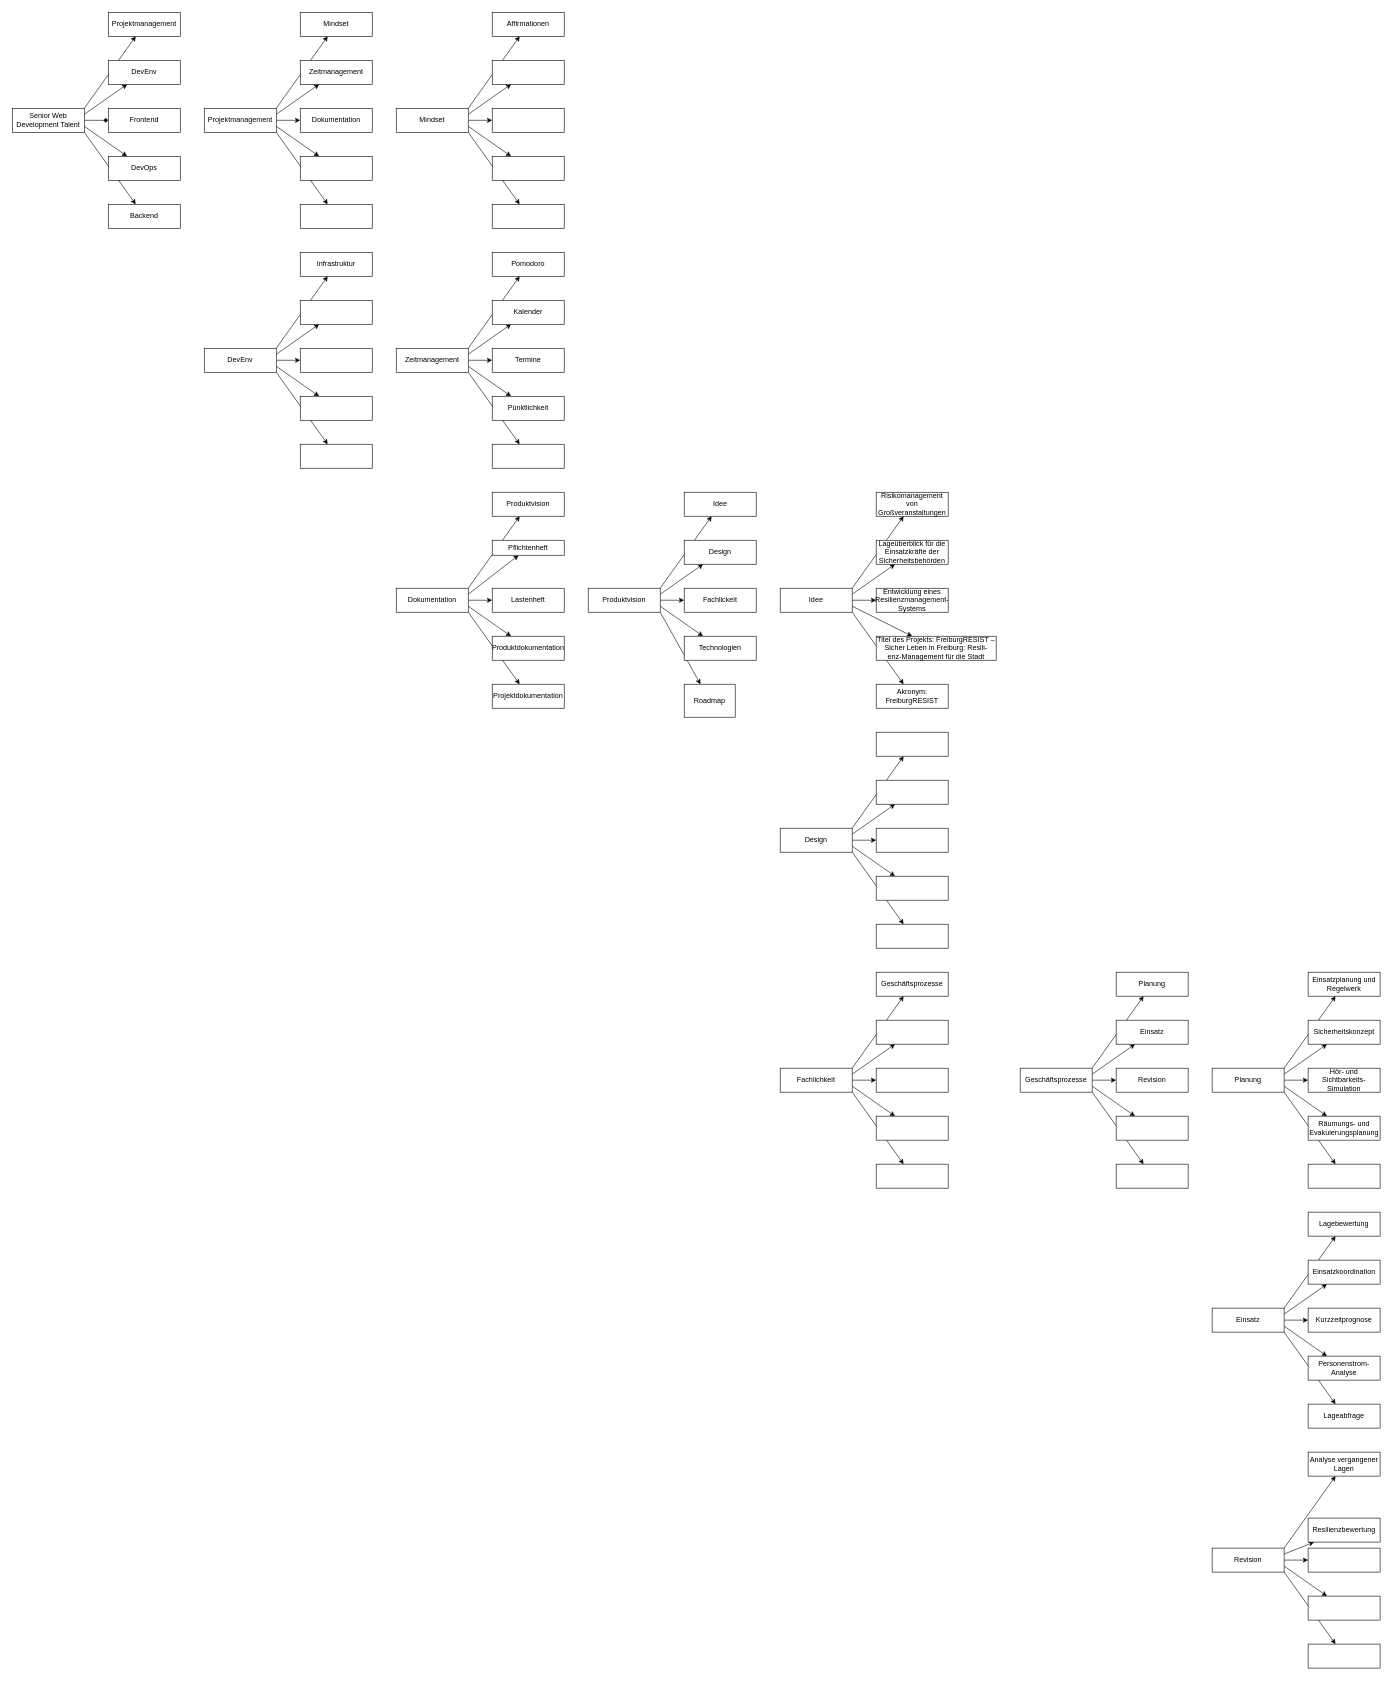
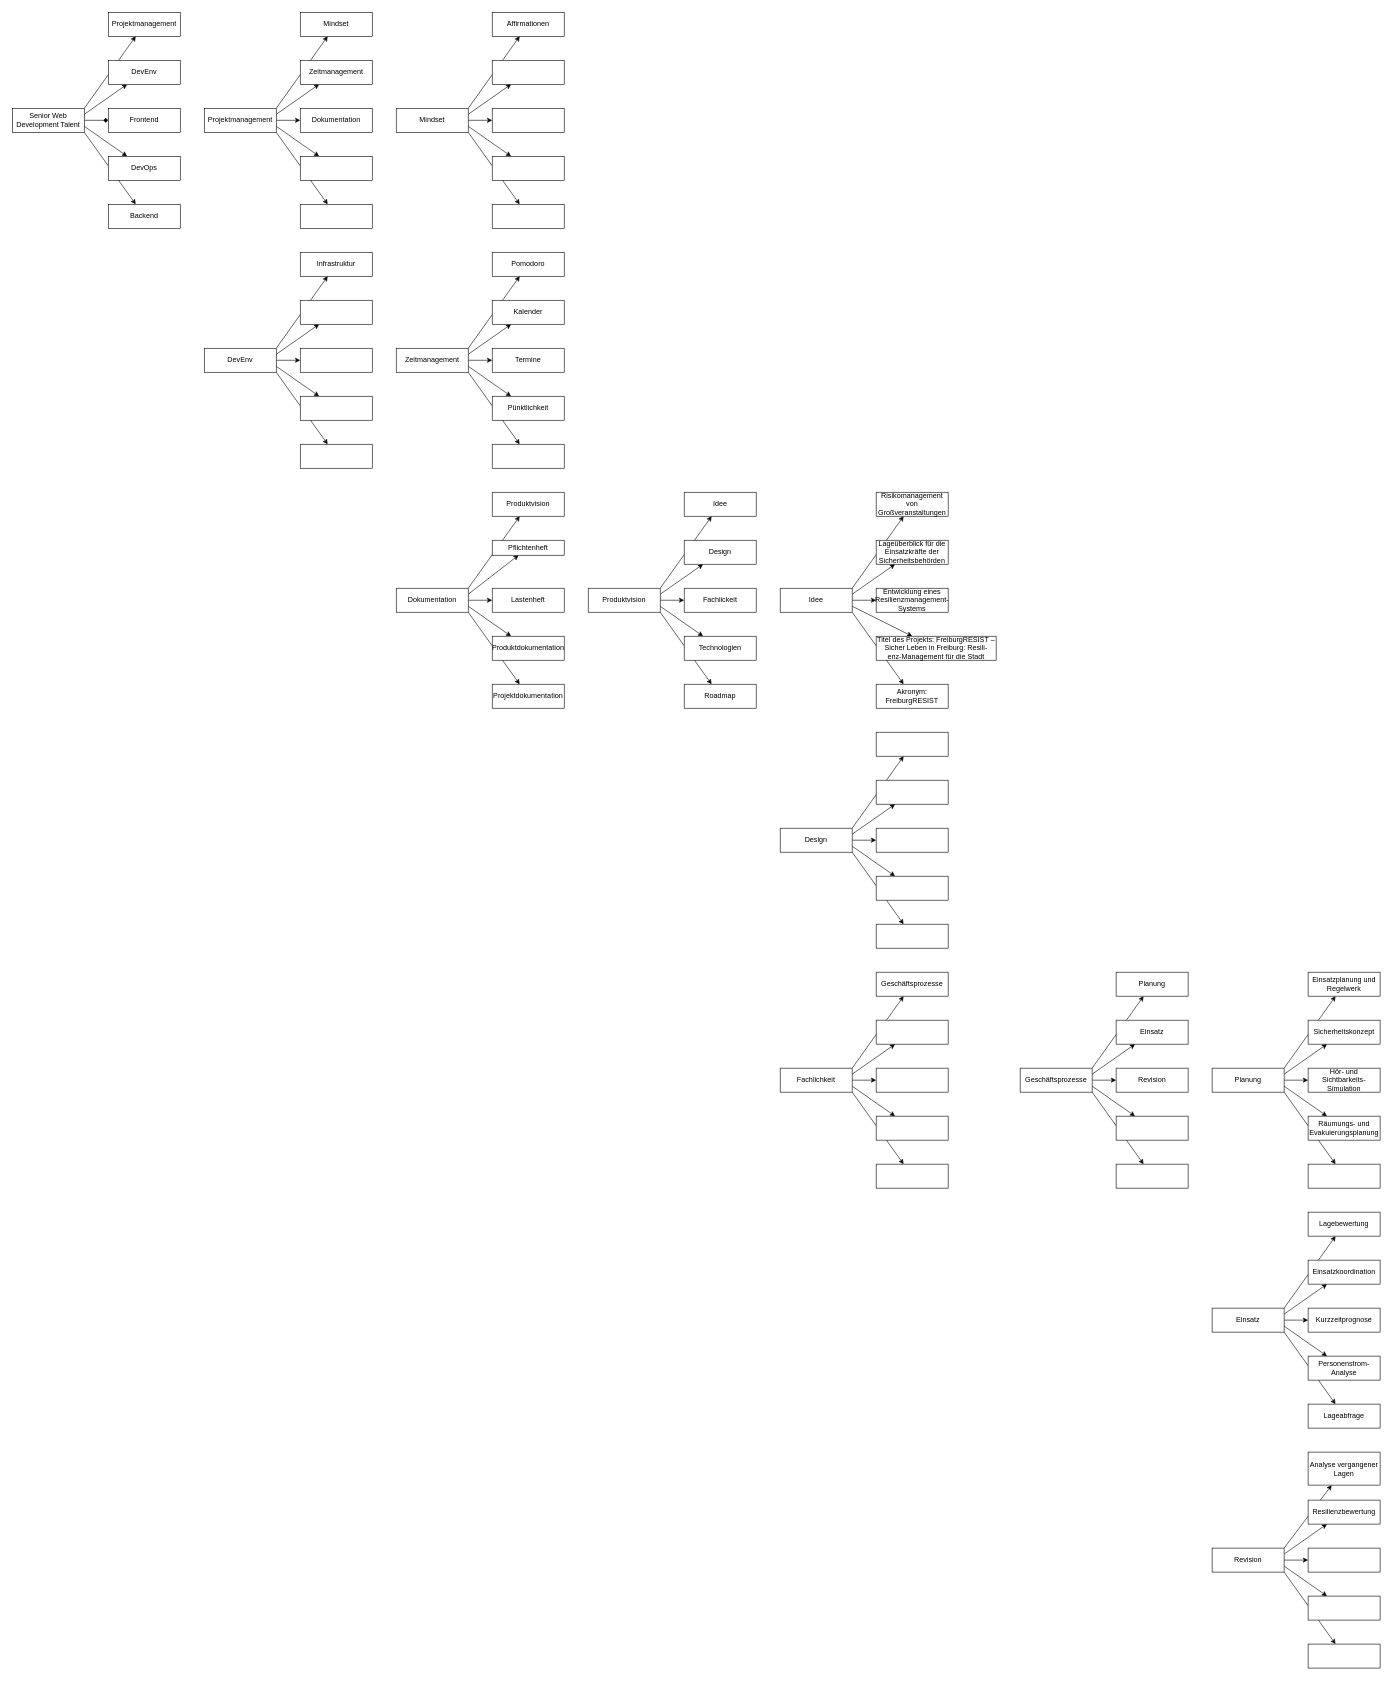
node "Roadmap": size 51x33 -> 72x24
node "Analyse vergangener Lagen": size 72x24 -> 72x33
node "Resilienzbewertung": moved (1344, 1530) -> (1344, 1512)
